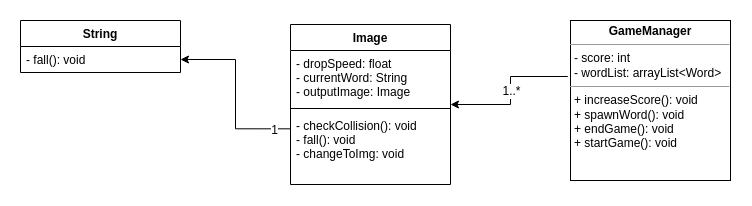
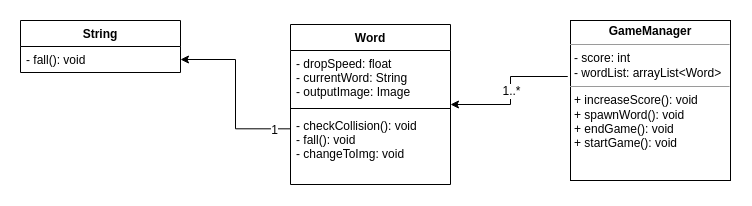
node "Image": label "Image" -> "Word"
